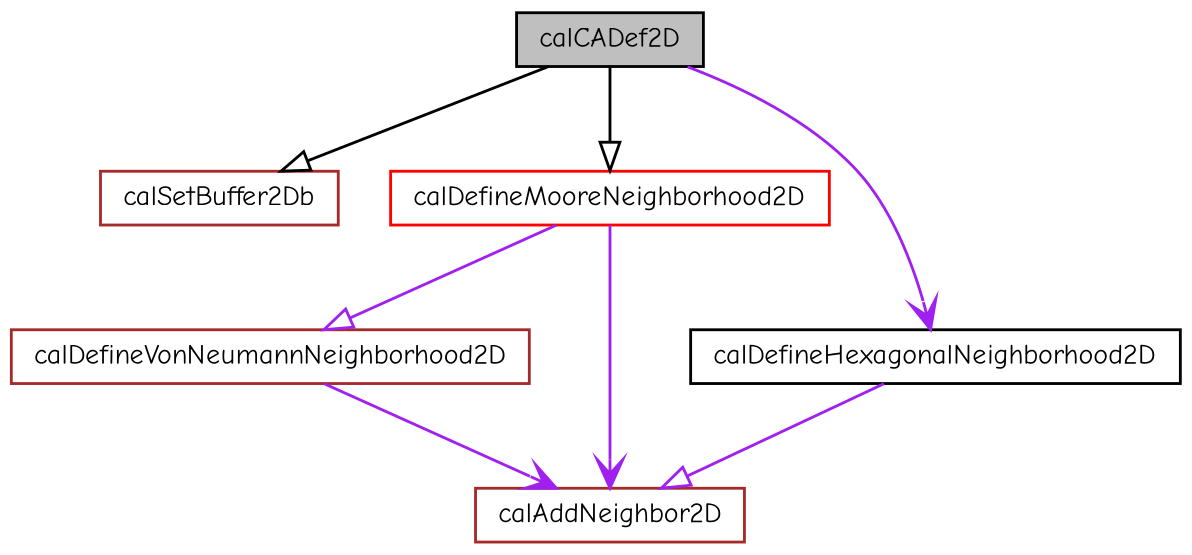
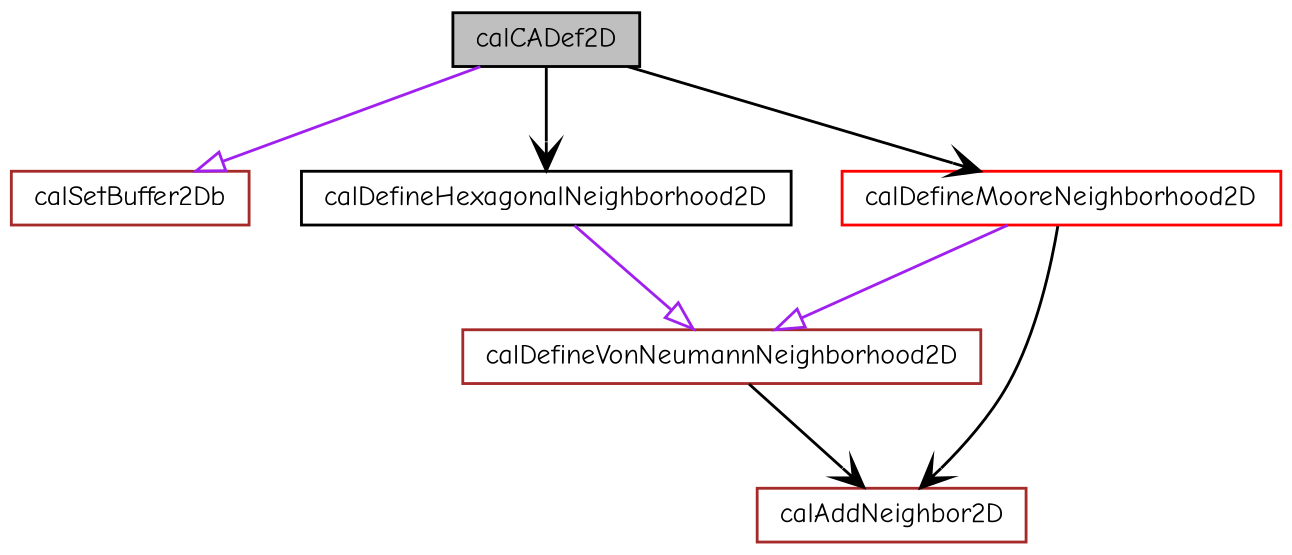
edge "calCADef2D" -> "calDefineMooreNeighborhood2D": arrowhead onormal -> vee
edge "calCADef2D" -> "calSetBuffer2Db": color black -> purple
edge "calCADef2D" -> "calDefineHexagonalNeighborhood2D": color purple -> black
edge "calDefineMooreNeighborhood2D" -> "calAddNeighbor2D": color purple -> black
edge "calDefineVonNeumannNeighborhood2D" -> "calAddNeighbor2D": color purple -> black
edge "calDefineHexagonalNeighborhood2D" -> "calAddNeighbor2D": now "calDefineHexagonalNeighborhood2D" -> "calDefineVonNeumannNeighborhood2D"
